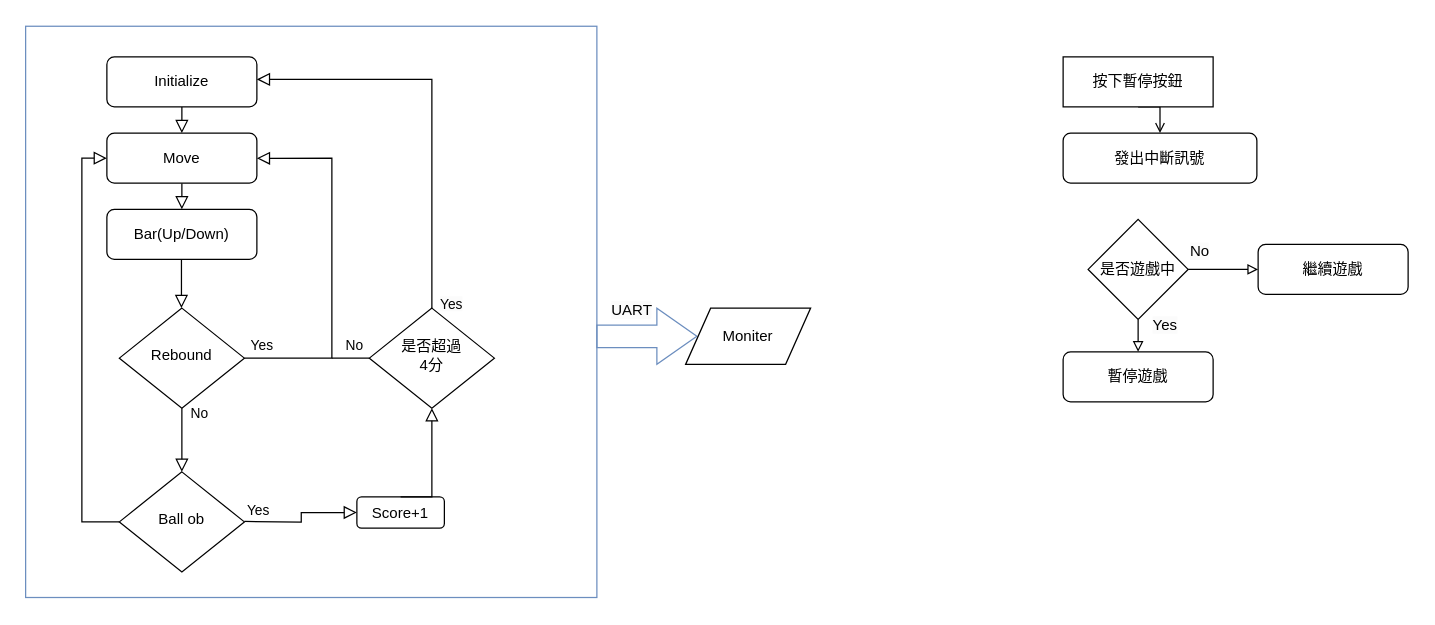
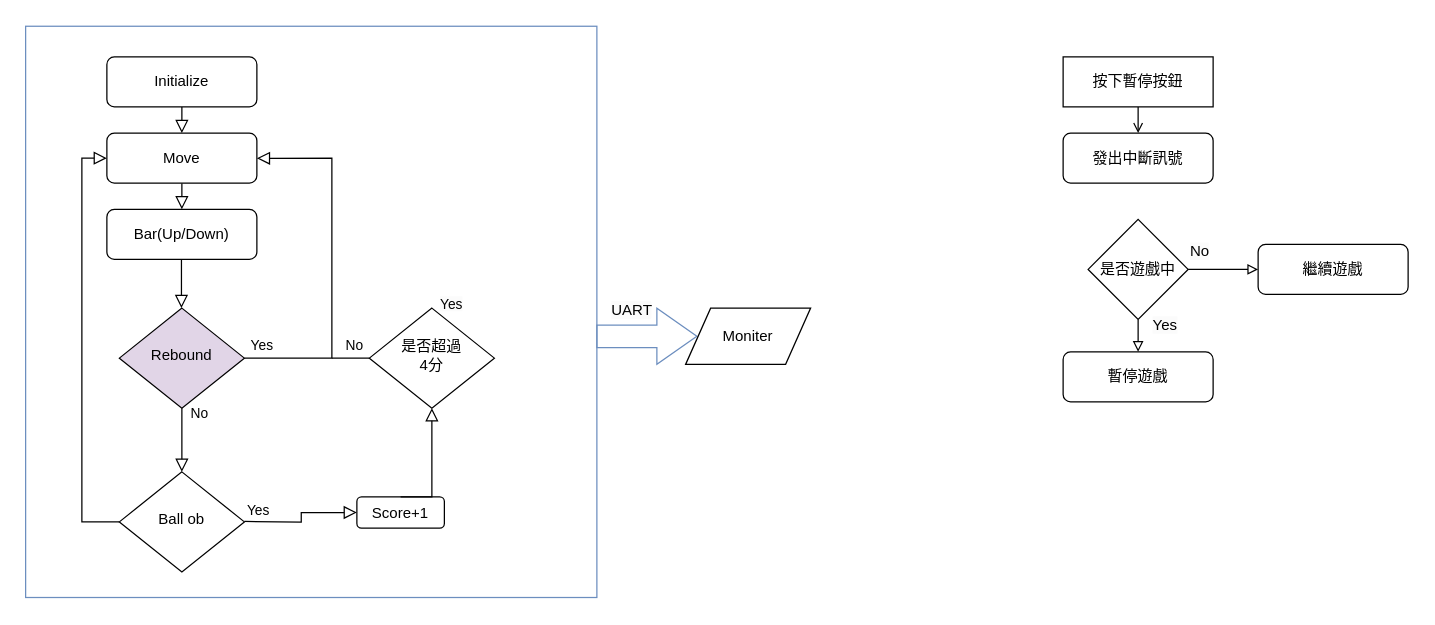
edge "是否超過 4分" -> "Initialize": removed
node "發出中斷訊號": size 194x50 -> 150x50
node "Rebound": fillcolor #ffffff -> #e1d5e7
